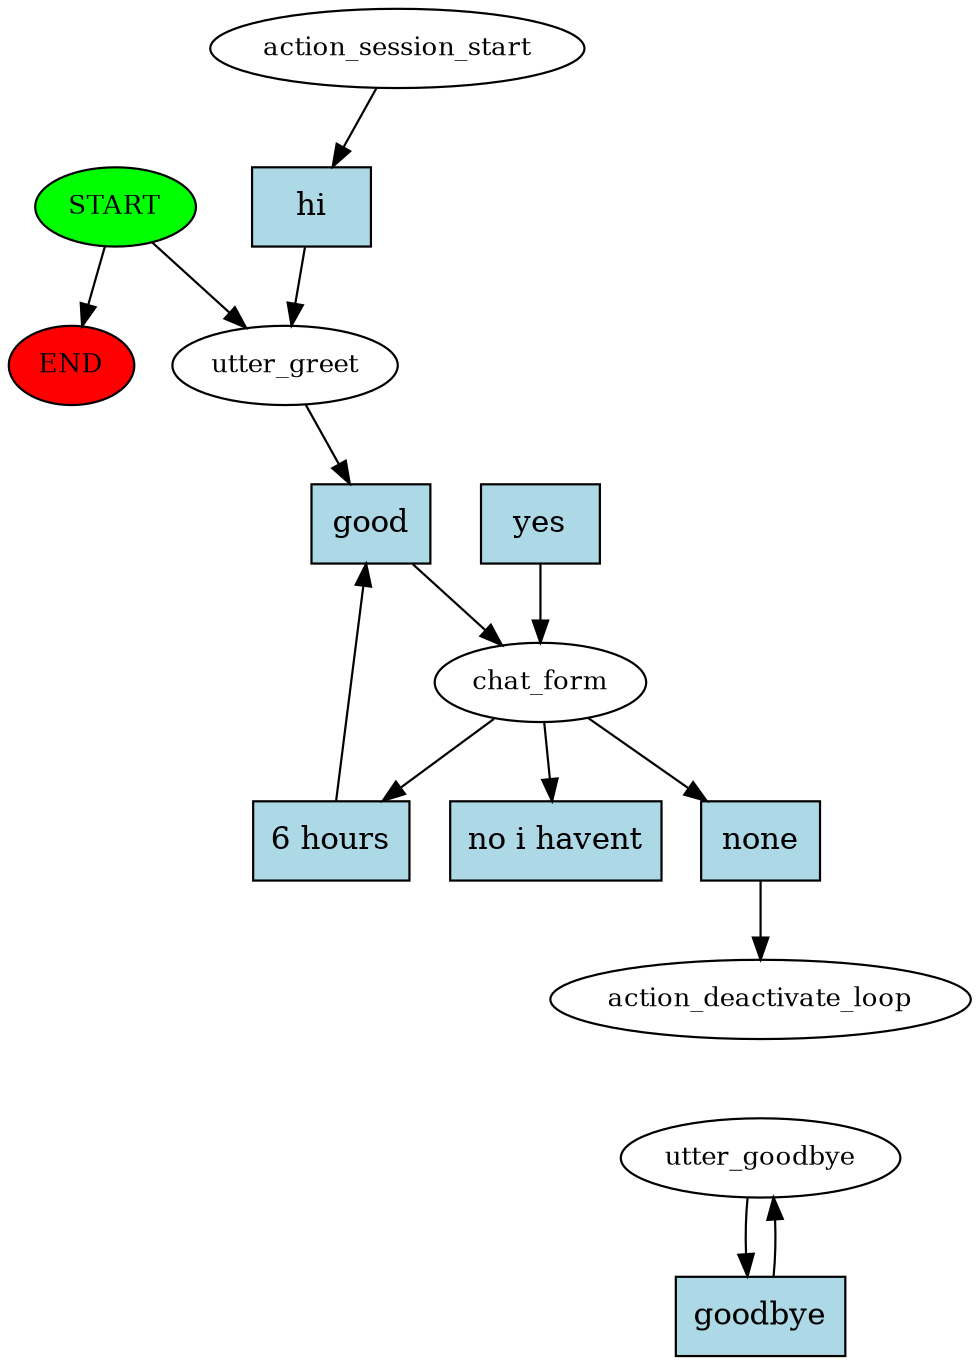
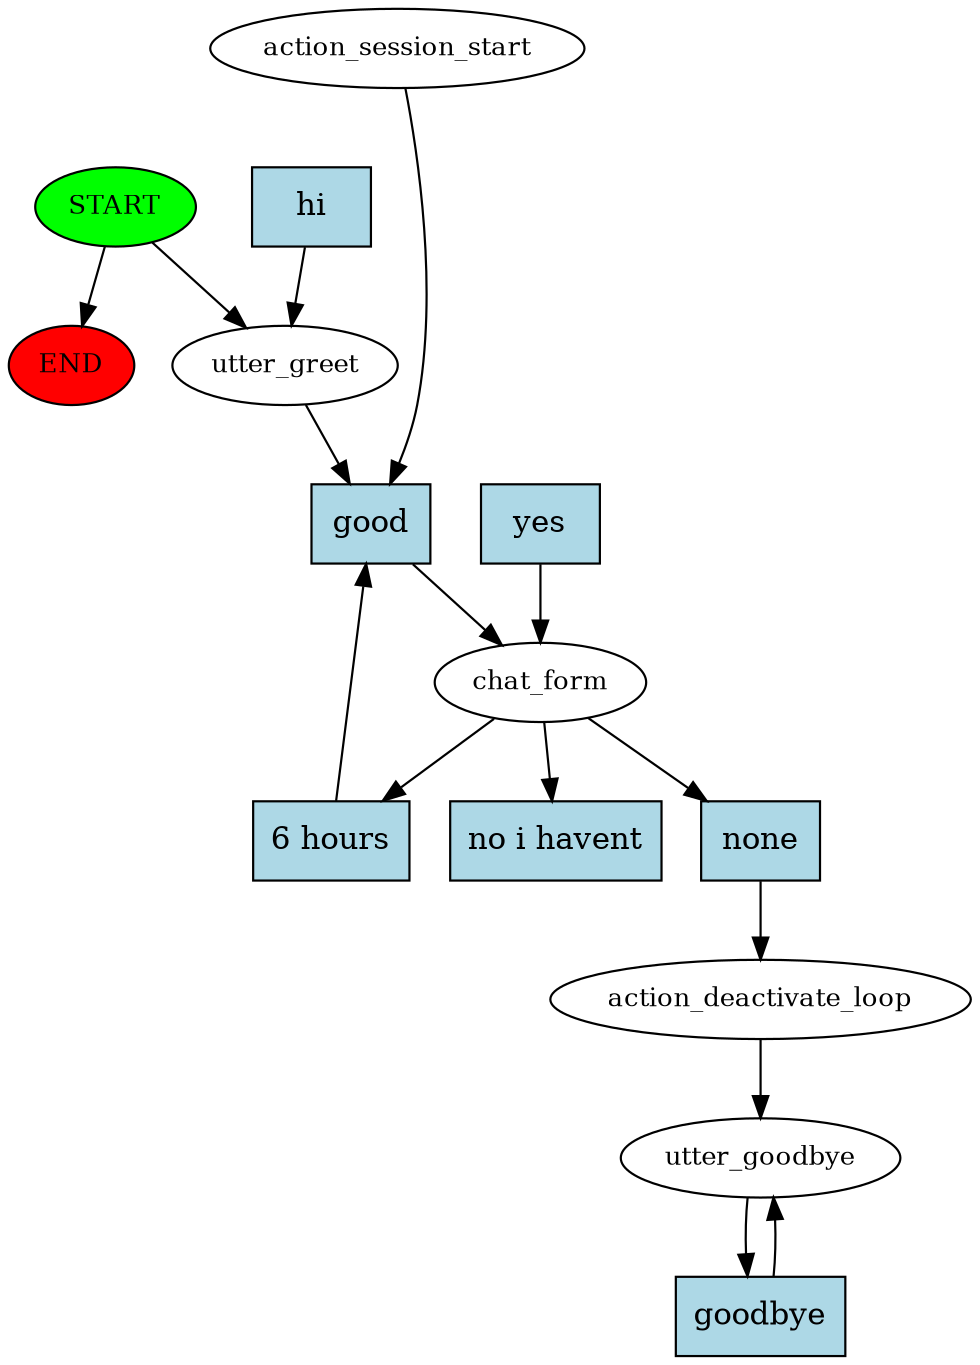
edge "action_session_start" -> "hi": now "action_session_start" -> "good"
edge "action_deactivate_loop" -> "utter_goodbye": added
